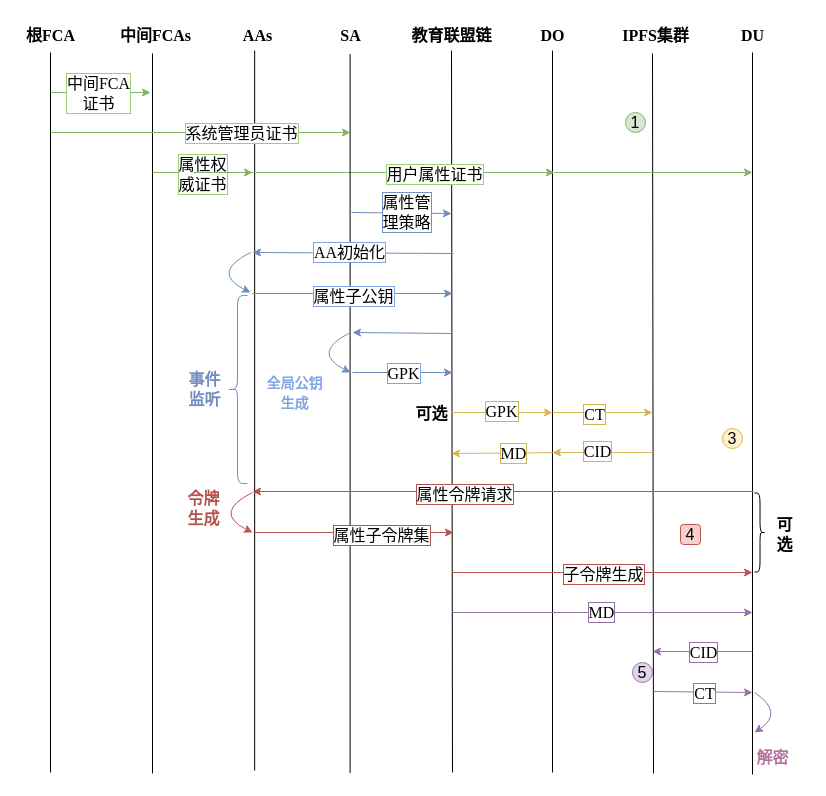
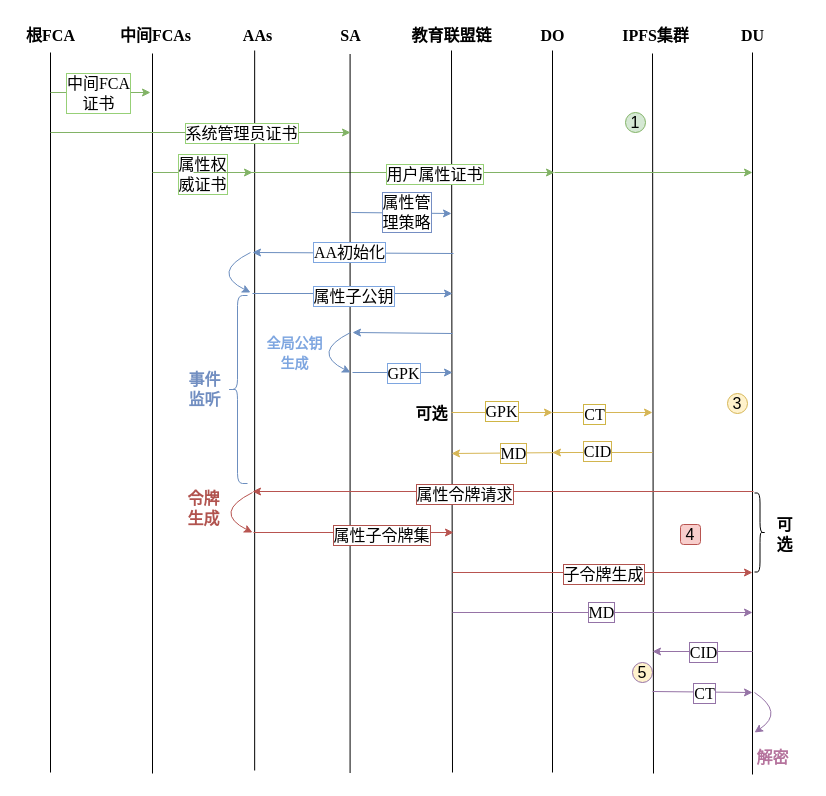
node "全局公钥 生成": moved (295, 393) -> (295, 353)
node "3": moved (733, 439) -> (738, 404)
node "5": fillcolor #e1d5e7 -> #fff2cc
